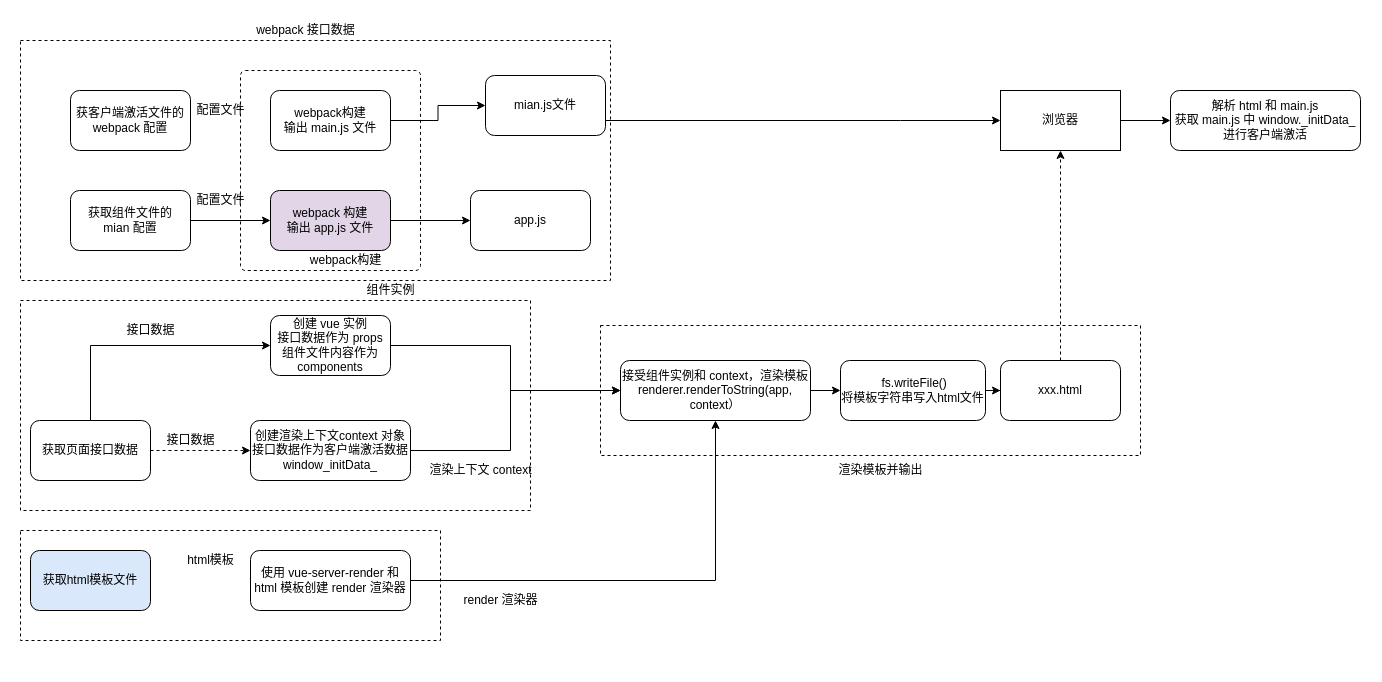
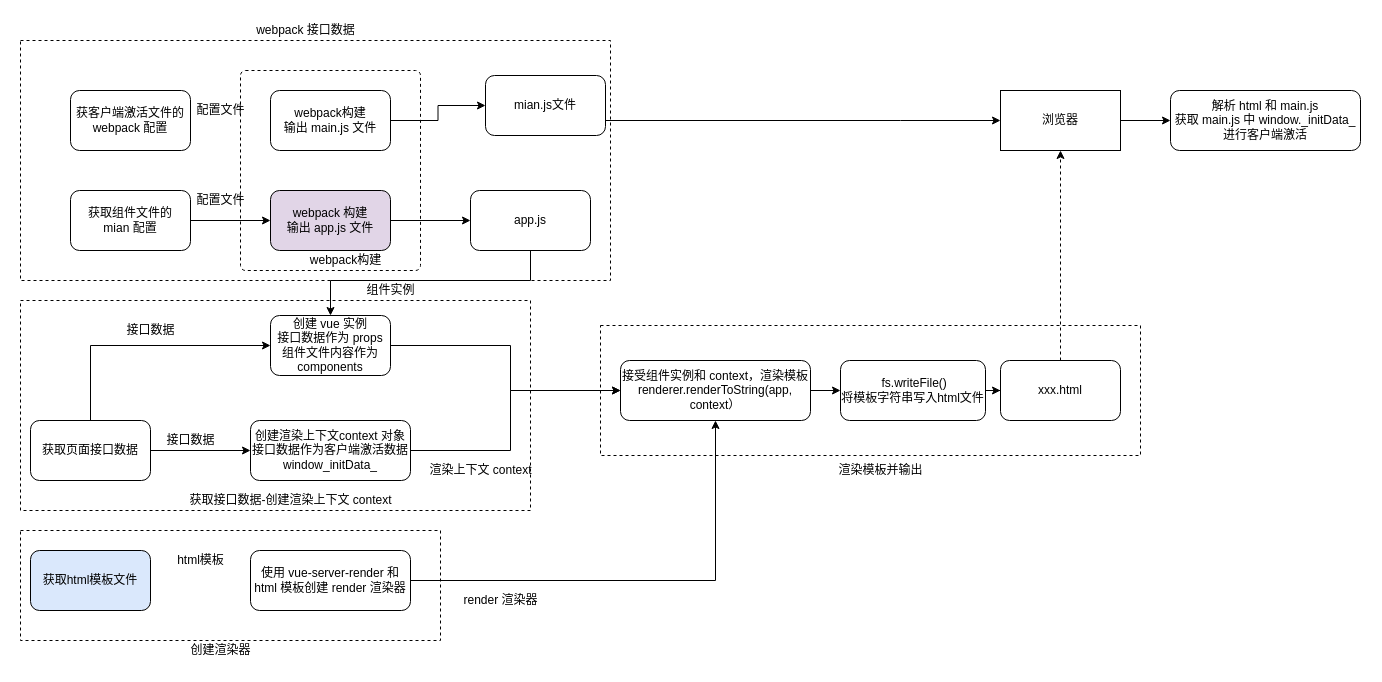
edge "app.js" -> "创建 vue 实例 接口数据作为 props 组件文件内容作为 components": added
edge "获取页面接口数据" -> "创建渲染上下文context 对象 接口数据作为客户端激活数据 window_initData_": style dashed -> solid
node "获取接口数据-创建渲染上下文 context": added
node "html模板": moved (211, 561) -> (201, 561)
node "创建渲染器": added
